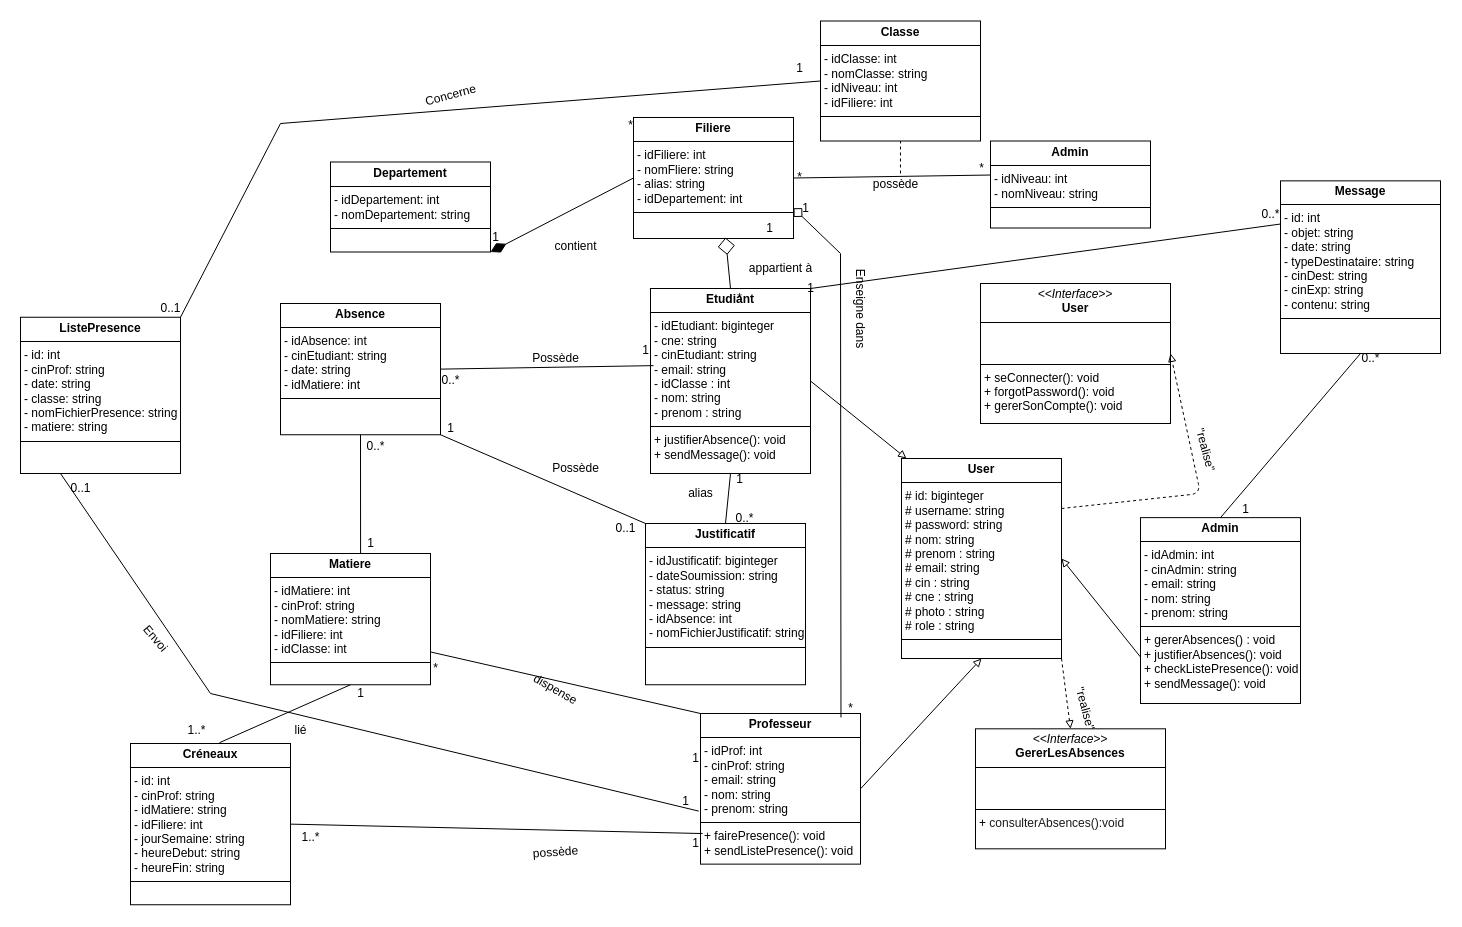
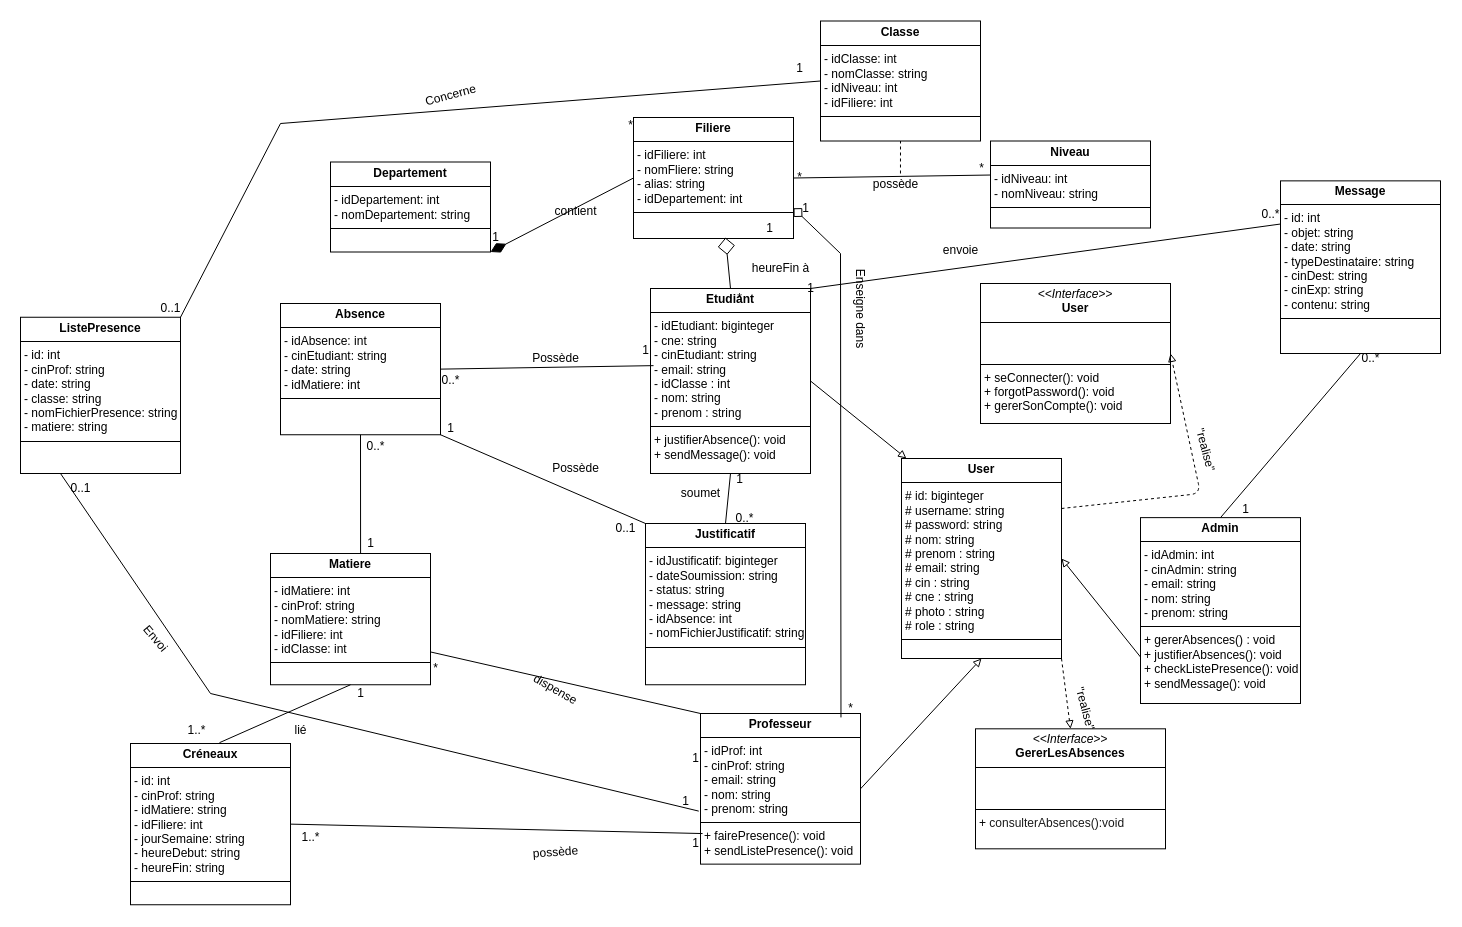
node "Admin - idNiveau: int - nomNiveau: string": label "Admin - idNiveau: int - nomNiveau: string" -> "Niveau - idNiveau: int - nomNiveau: string"
node "contient": moved (576, 247) -> (576, 212)
node "envoie": added
node "appartient à": label "appartient à" -> "heureFin à"
node "alias": label "alias" -> "soumet"
